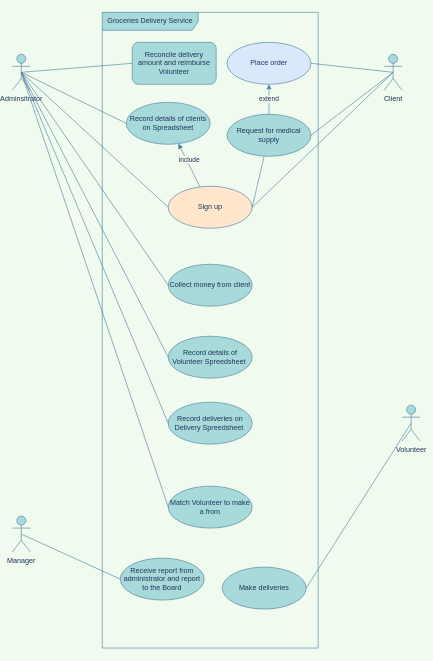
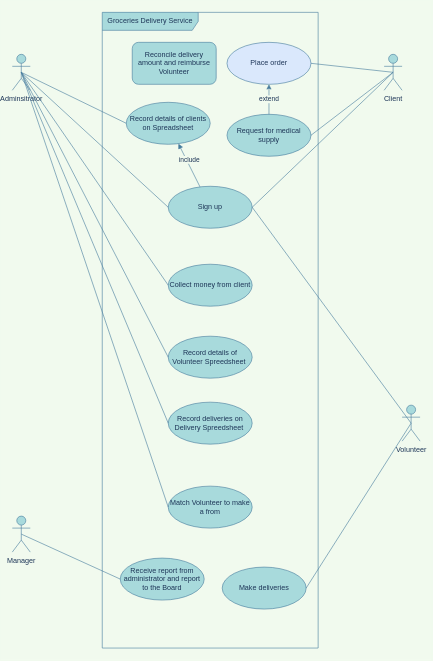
edge "Reconcile delivery amount and reimburse Volunteer" -- "Adminsitrator": removed
edge "Request for medical supply" -- "Sign up": now "Volunteer" -- "Sign up"
node "Sign up": fillcolor #ffe6cc -> #a8dadc
